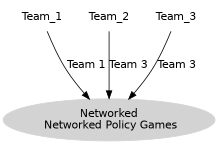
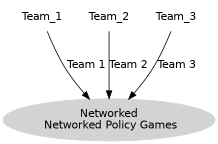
edge "Team_2" -> "Networked Networked Policy Games": label "Team 3" -> "Team 2"
